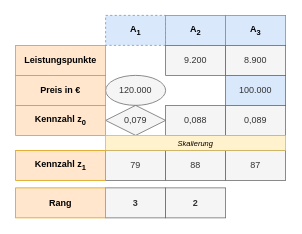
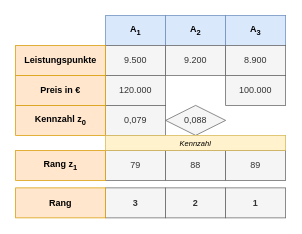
node "A1": style dashed -> solid
node "9.500": added
node "120.000": shape ellipse -> rectangle
node "100.000": fillcolor #dae8fc -> #f5f5f5
node "0,079": shape diamond -> rectangle
node "0,088": shape rectangle -> diamond
node "0,089": removed
node "Skalierung": label "Skalierung" -> "Kennzahl"
node "Kennzahl z1": label "Kennzahl z1" -> "Rang z1"
node "87": label "87" -> "89"
node "1": added
